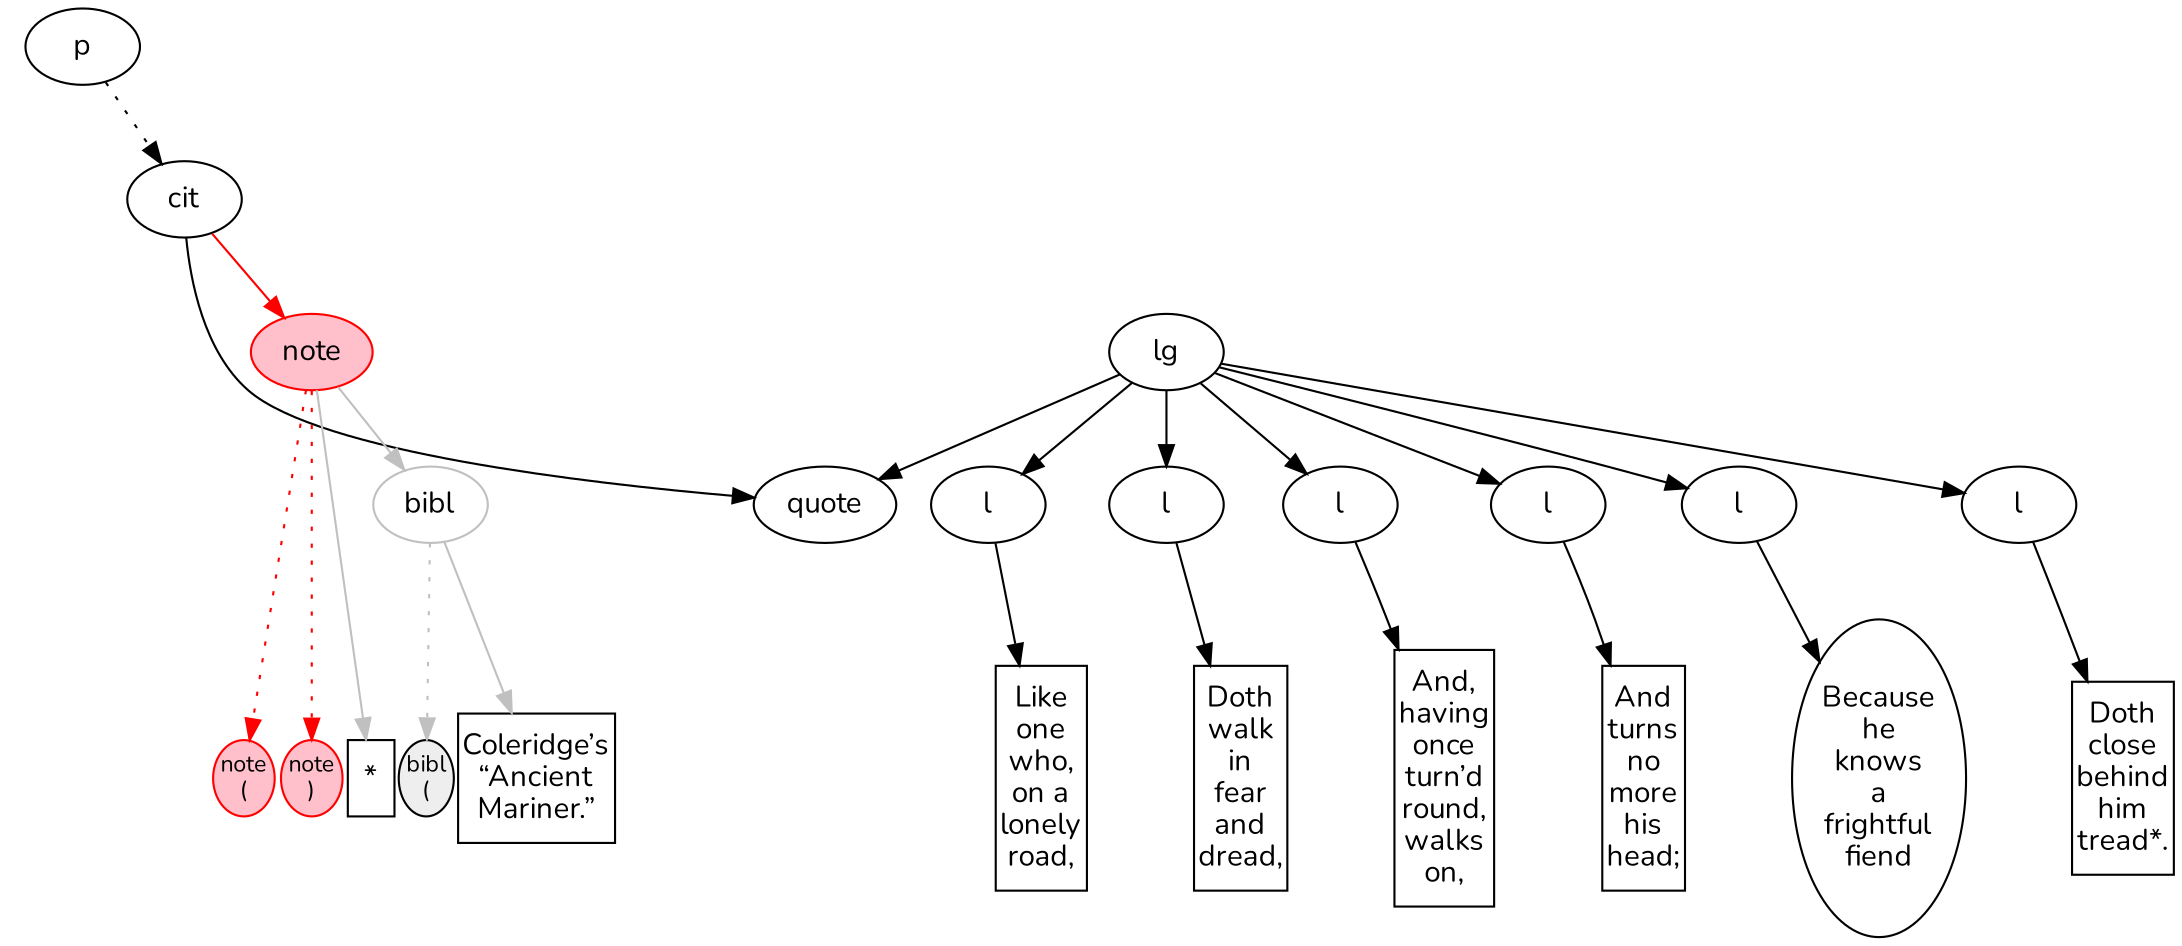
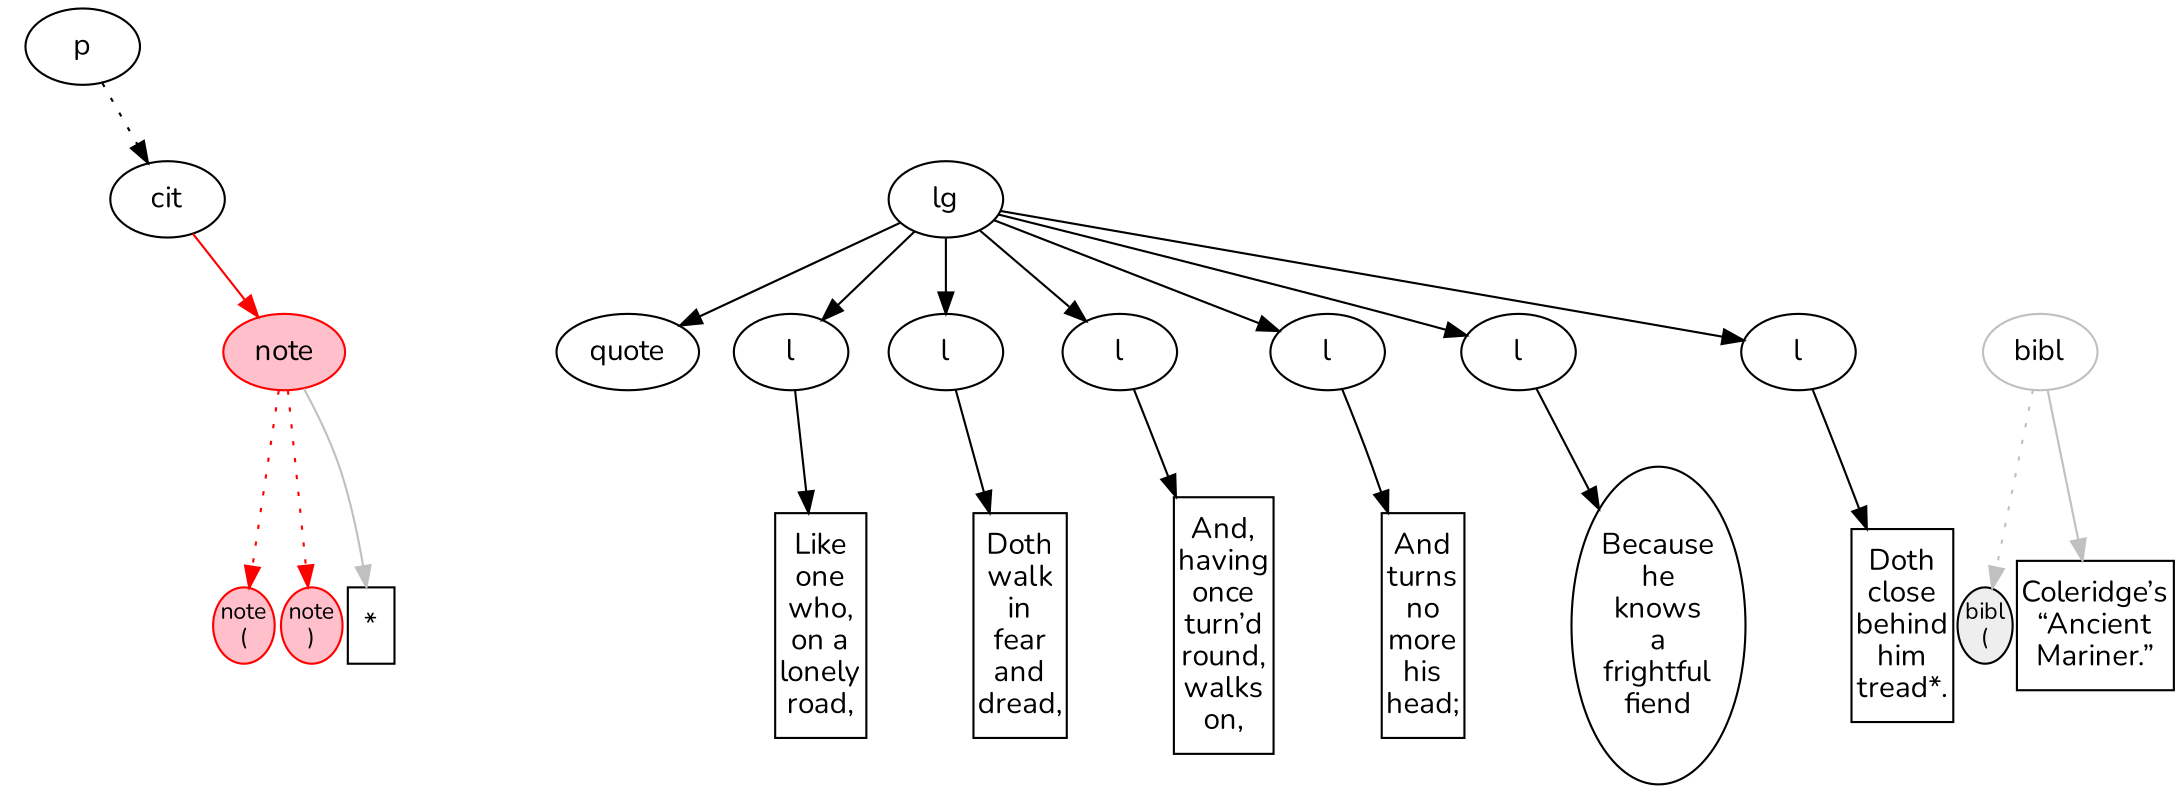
edge "note" -> "bibl": removed
edge "cit" -> "quote": removed
